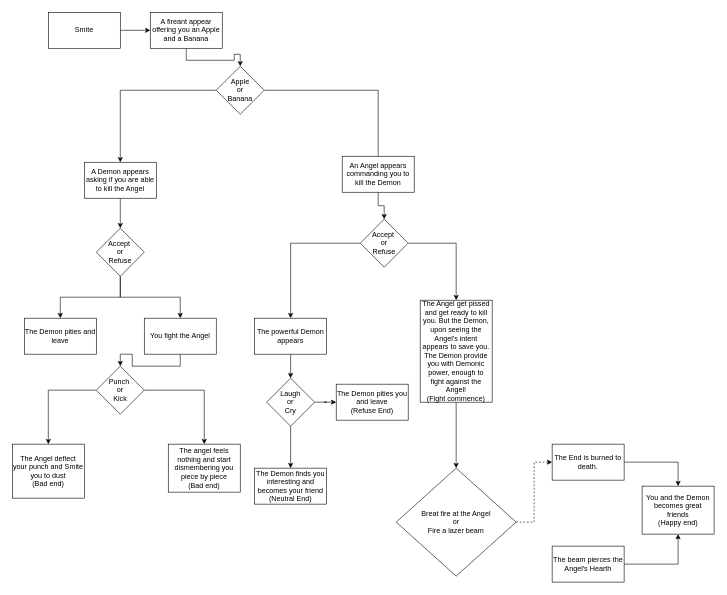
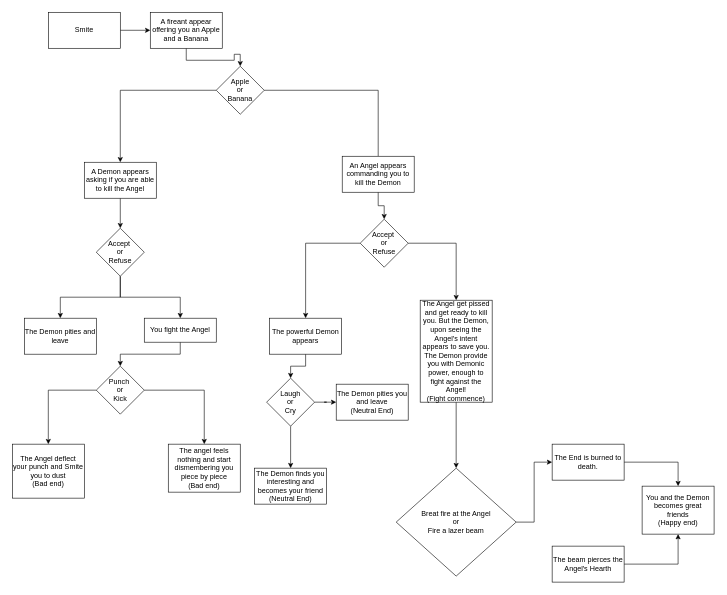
node "You fight the Angel": size 72x36 -> 72x24
node "The powerful Demon appears": moved (291, 336) -> (306, 336)
node "The Demon pities you and leave (Refuse End)": label "The Demon pities you and leave (Refuse End)" -> "The Demon pities you and leave (Neutral End)"
edge "Breat fire at the Angel or Fire a lazer beam" -> "The End is burned to death.": style dashed -> solid
